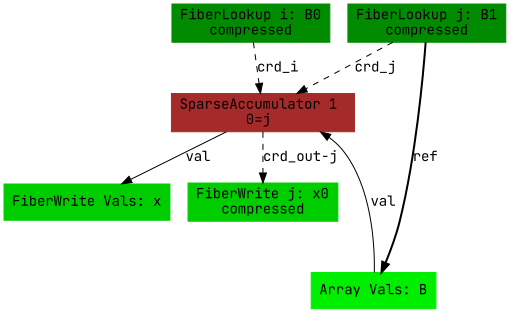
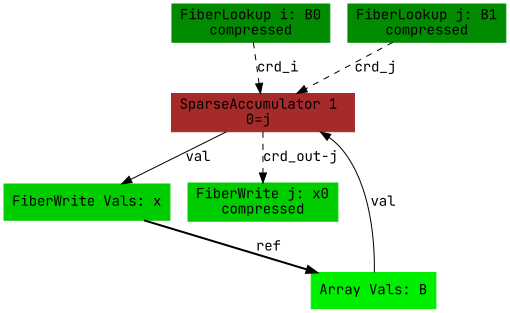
edge "FiberLookup j: B1 compressed" -> "Array Vals: B": now "FiberWrite Vals: x" -> "Array Vals: B"
